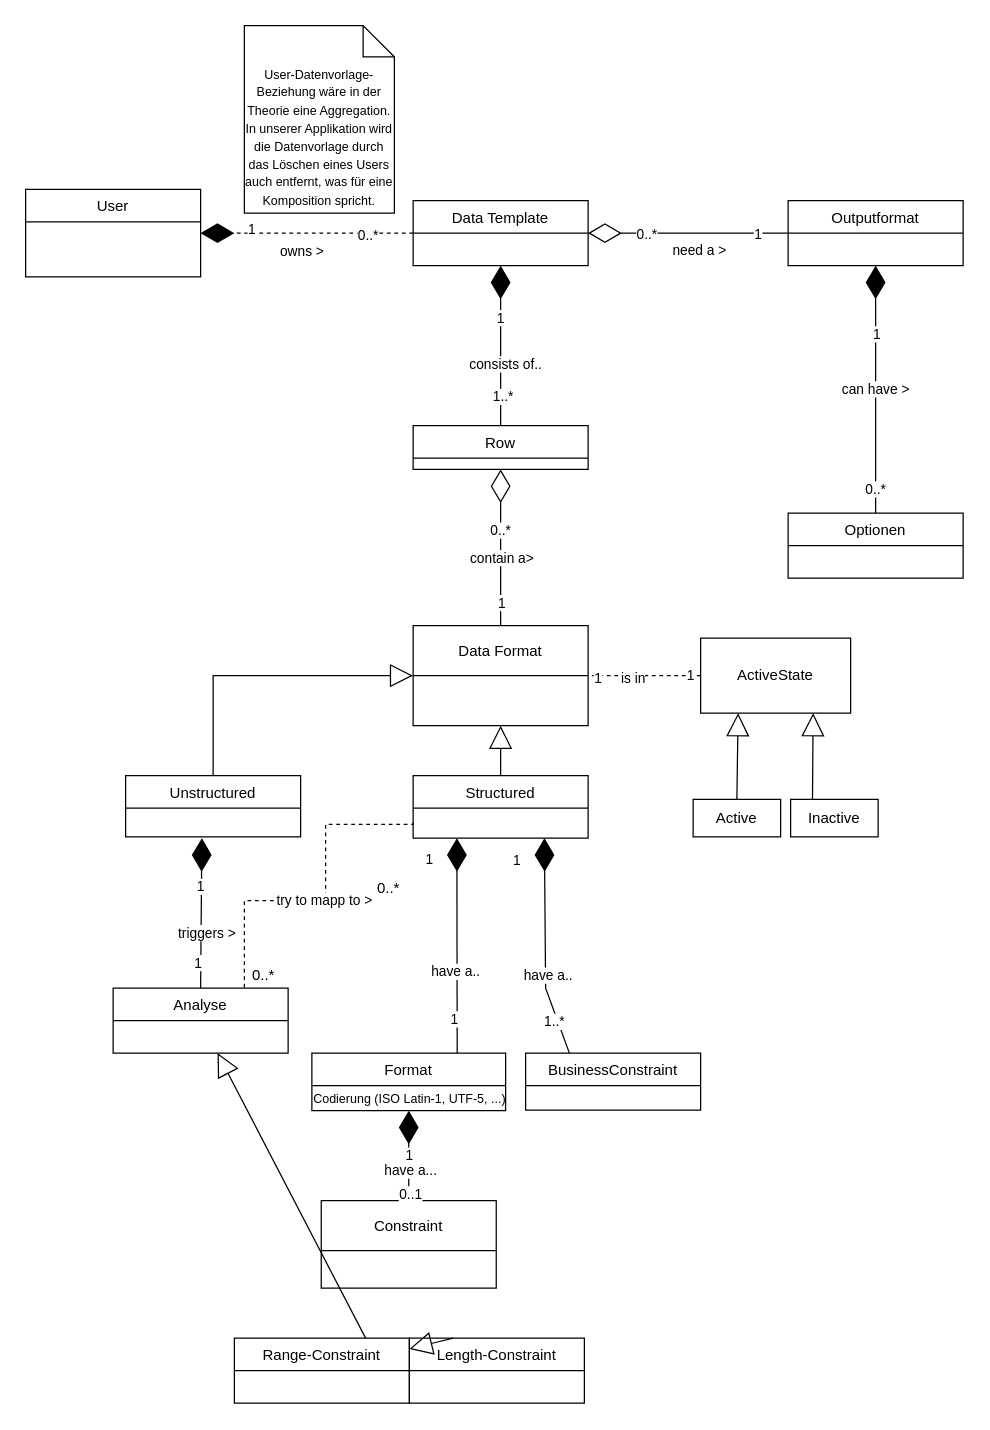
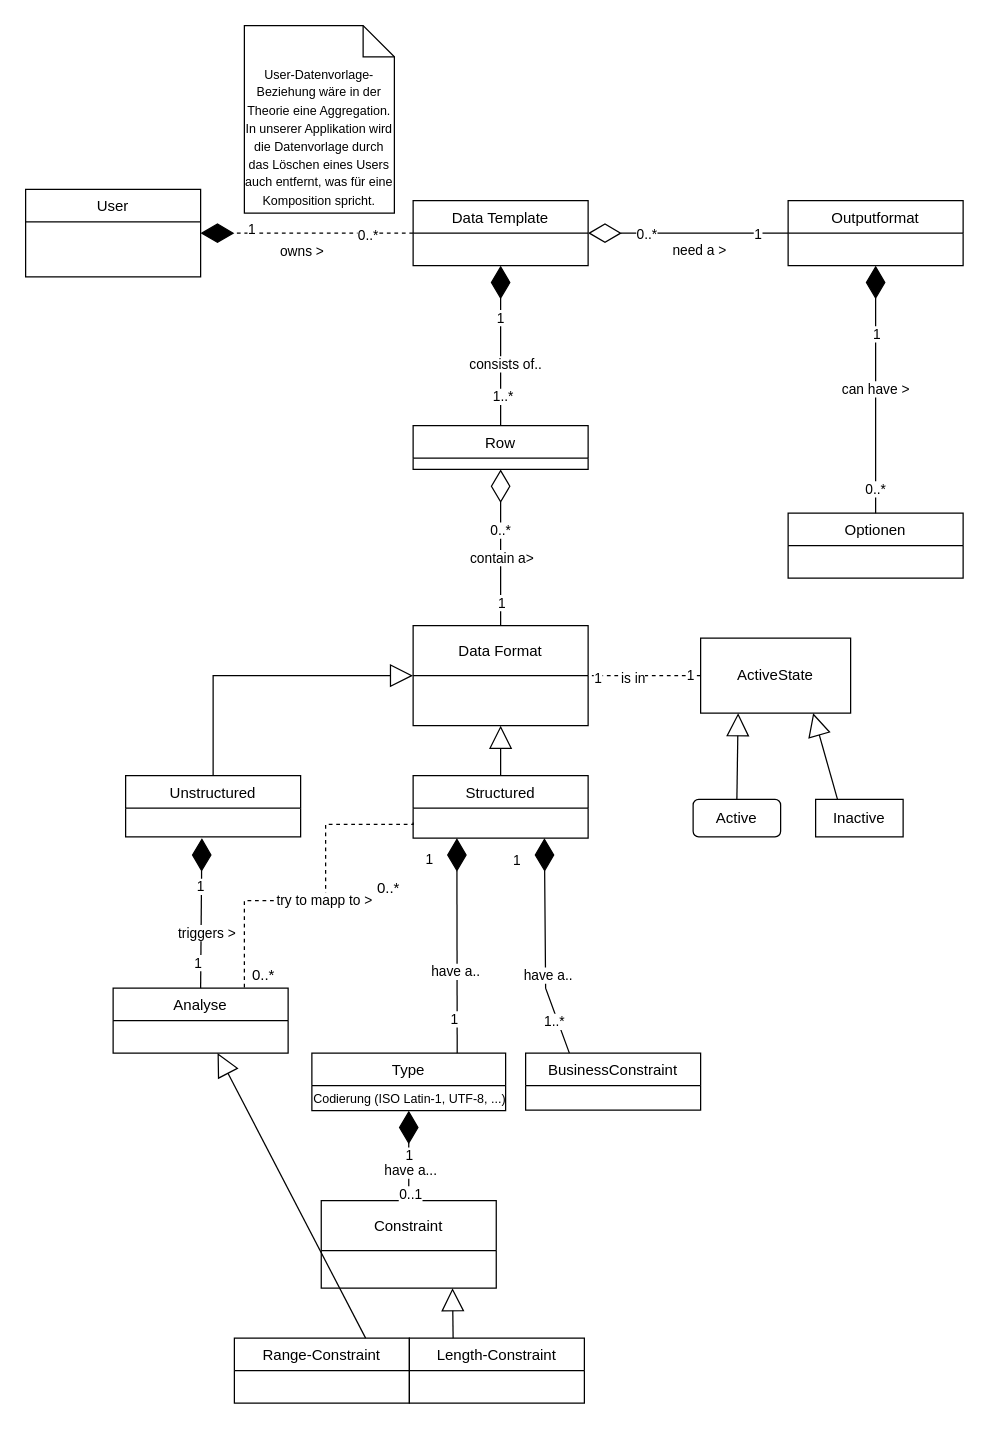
node "Active": shape rectangle -> rounded rectangle
node "Inactive": moved (834, 818) -> (859, 818)
node "Format": label "Format" -> "Type"
node "Codierung (ISO Latin-1, UTF-5, ...)": label "Codierung (ISO Latin-1, UTF-5, ...)" -> "Codierung (ISO Latin-1, UTF-8, ...)"
edge "Length-Constraint" -> "Range-Constraint": now "Length-Constraint" -> "Constraint"
